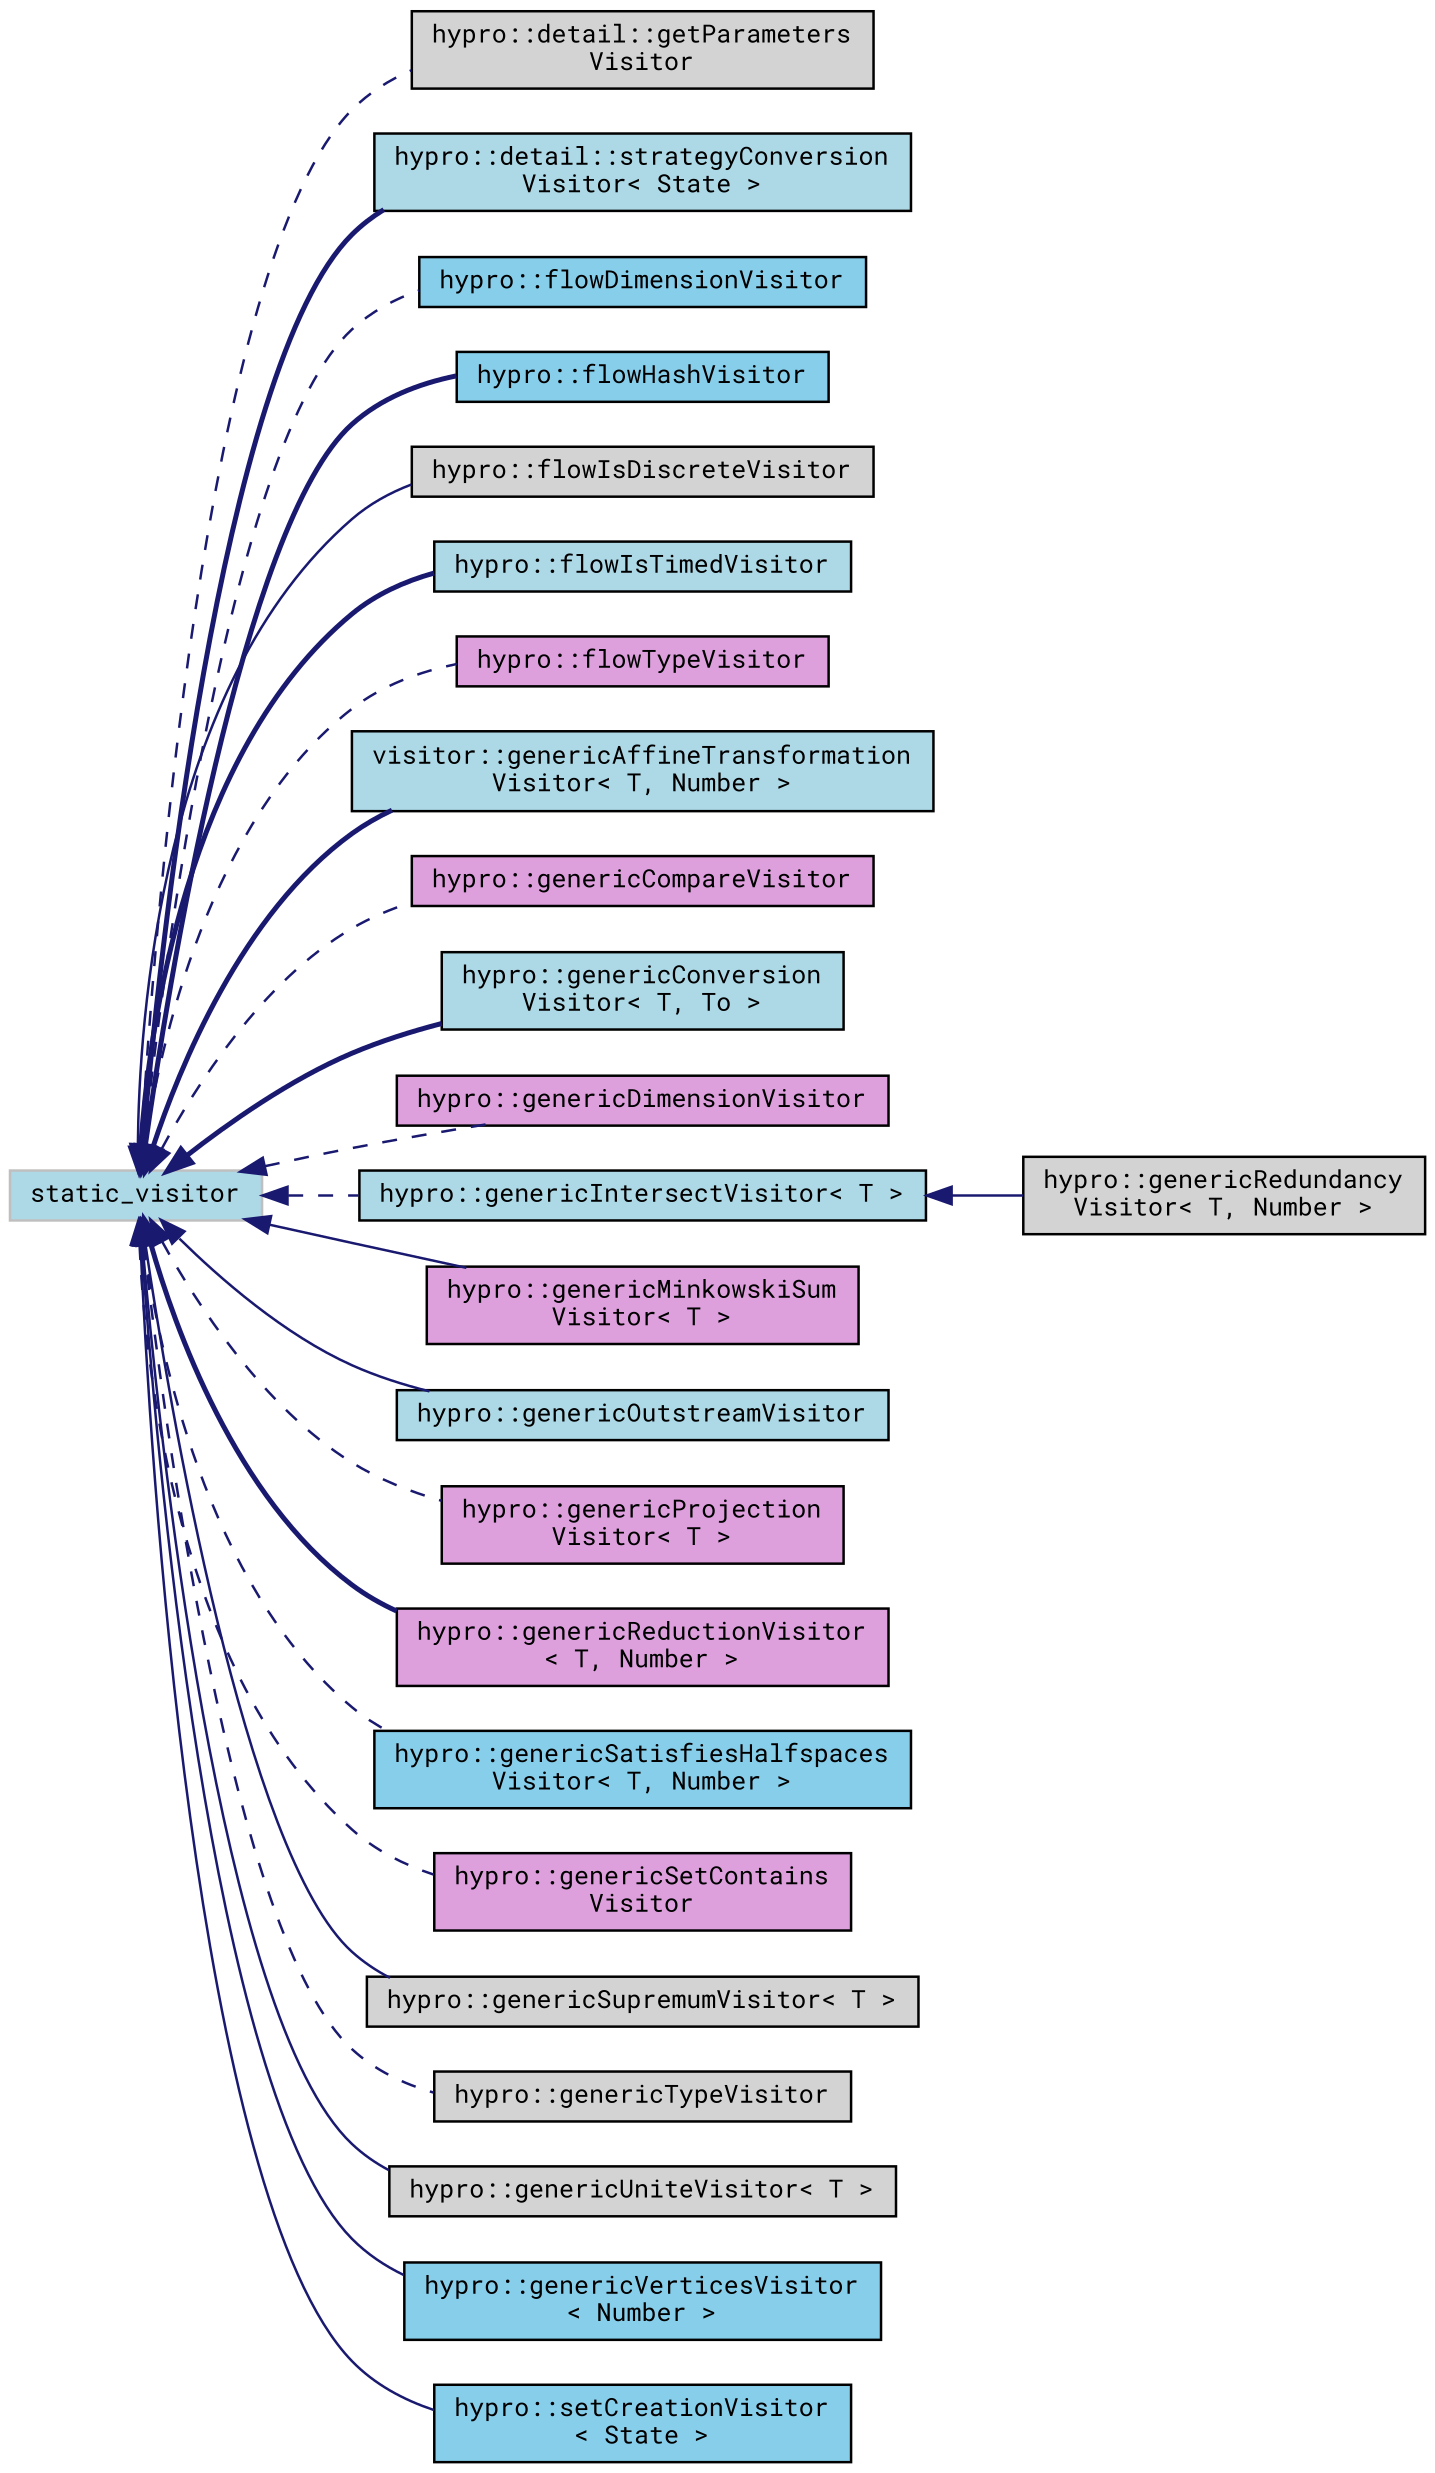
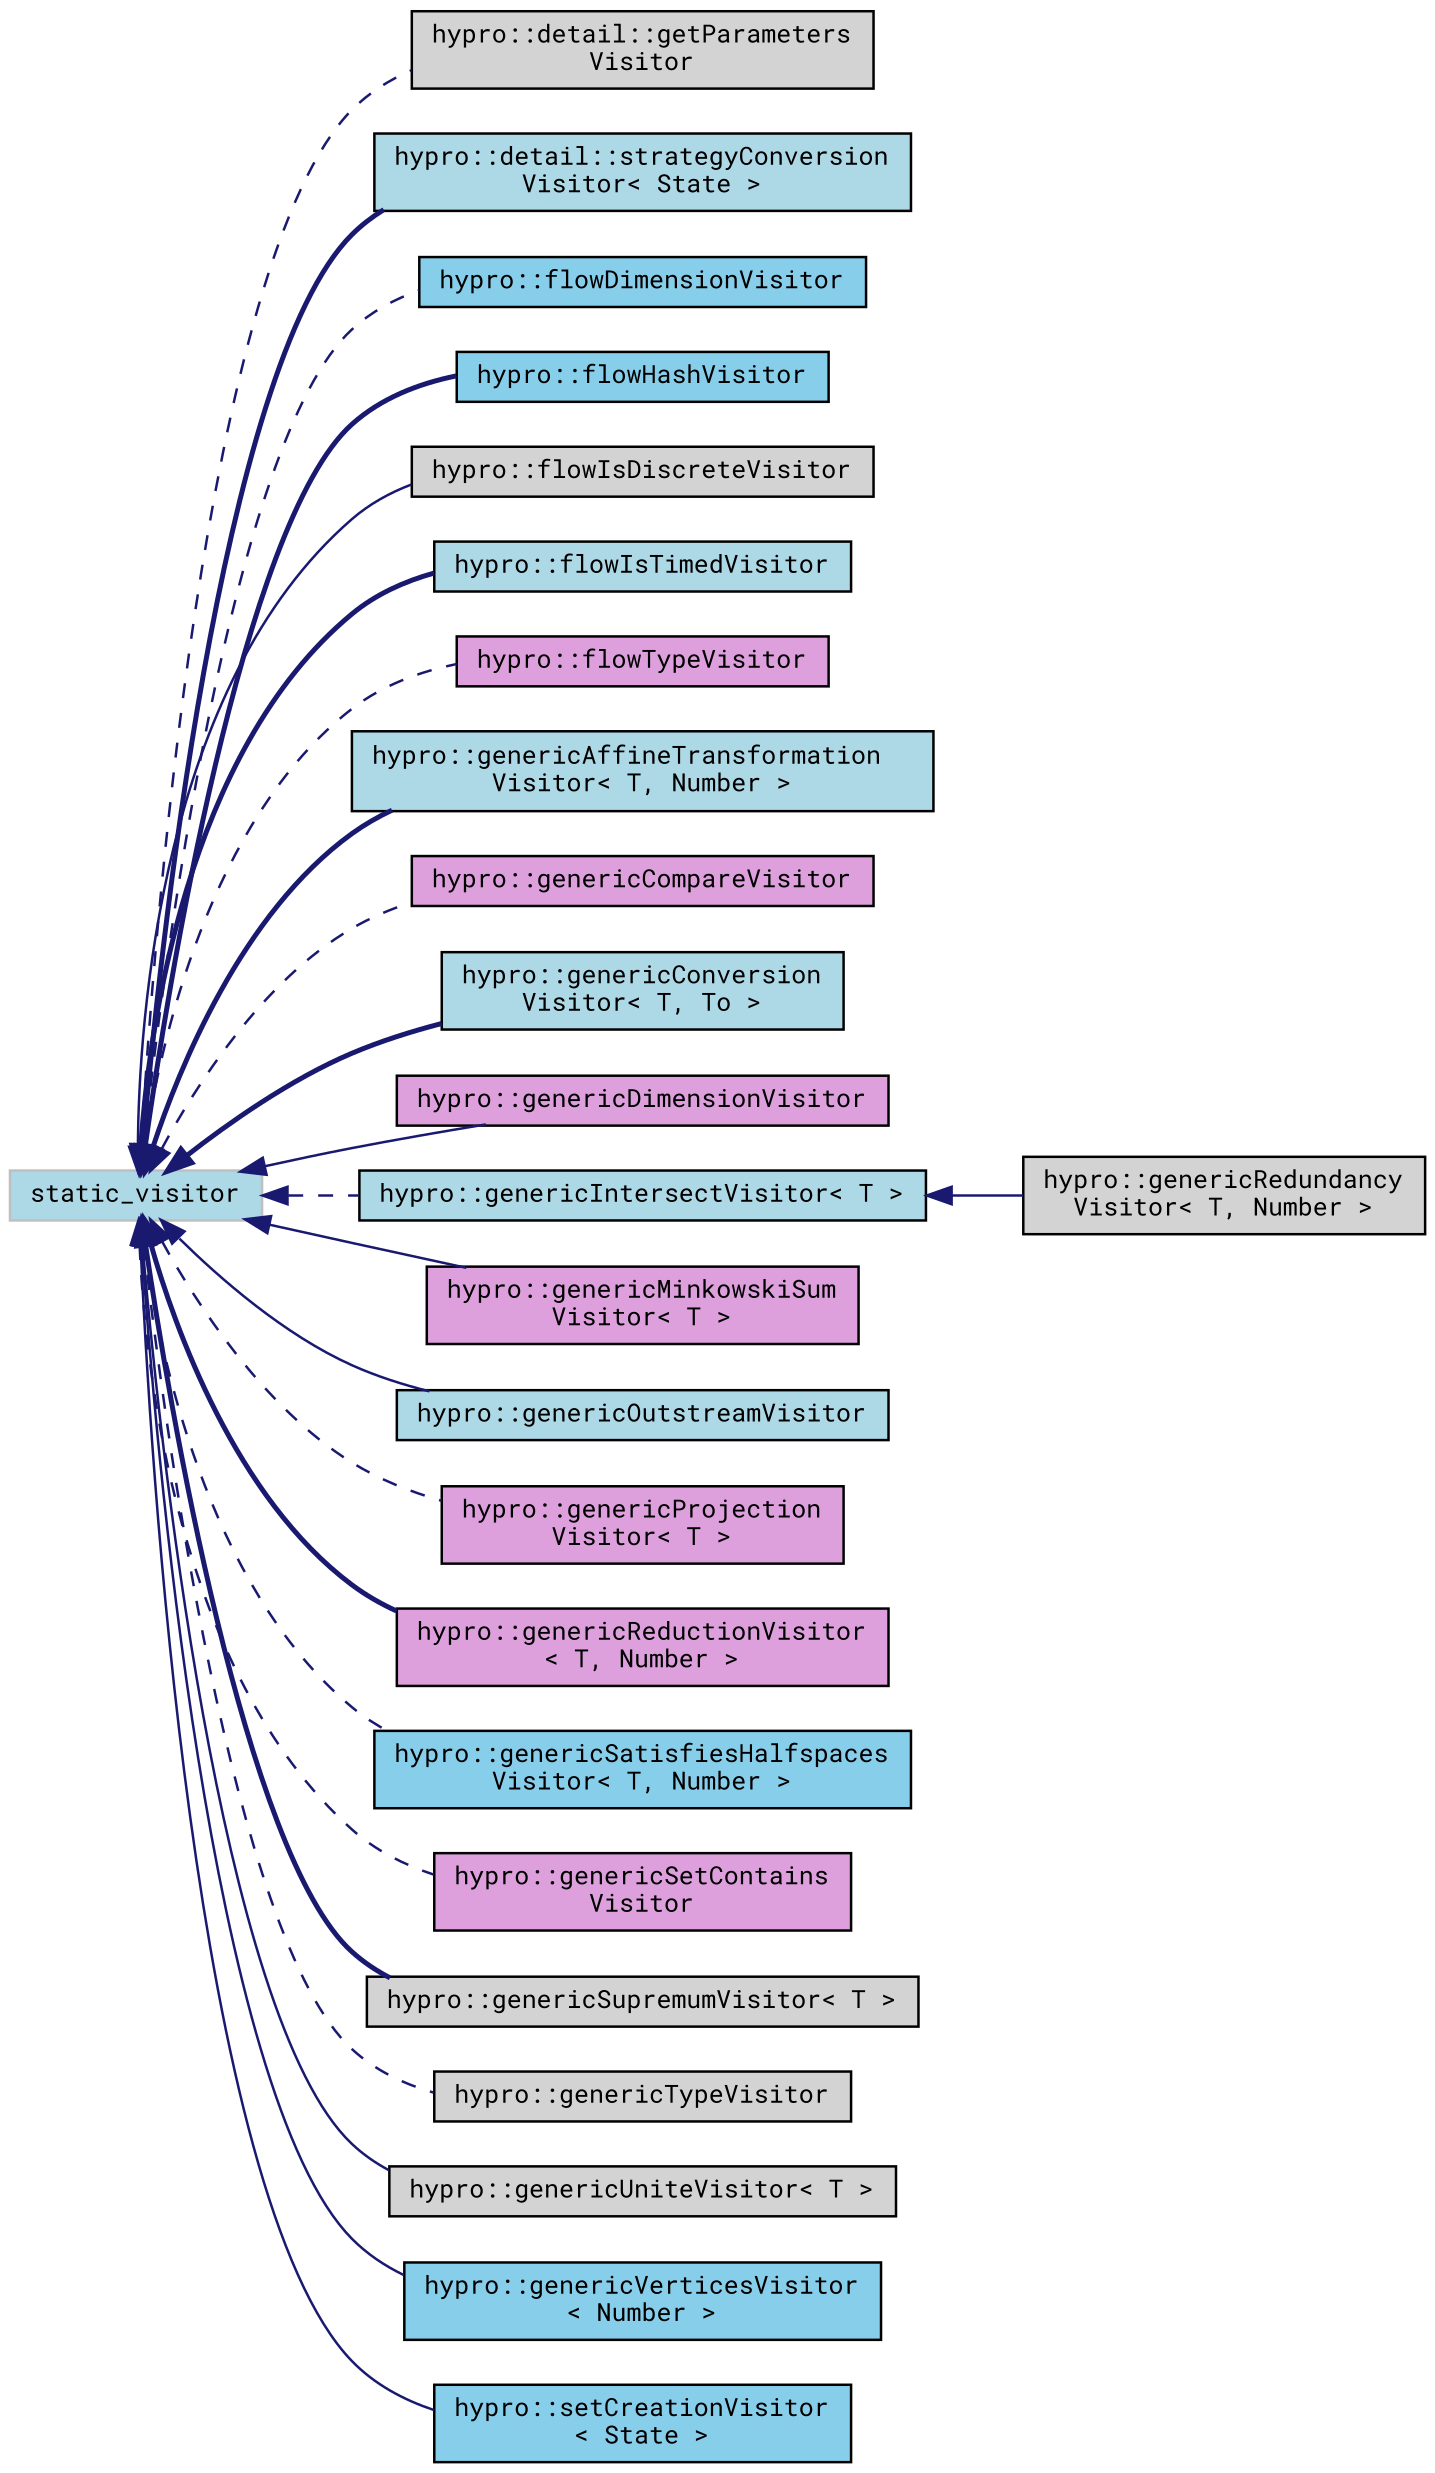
node "visitor::genericAffineTransformation Visitor< T, Number >": label "visitor::genericAffineTransformation Visitor< T, Number >" -> "hypro::genericAffineTransformation Visitor< T, Number >"
edge "hypro::genericDimensionVisitor" -> "static_visitor": style dashed -> solid
edge "hypro::genericSupremumVisitor< T >" -> "static_visitor": style solid -> bold
